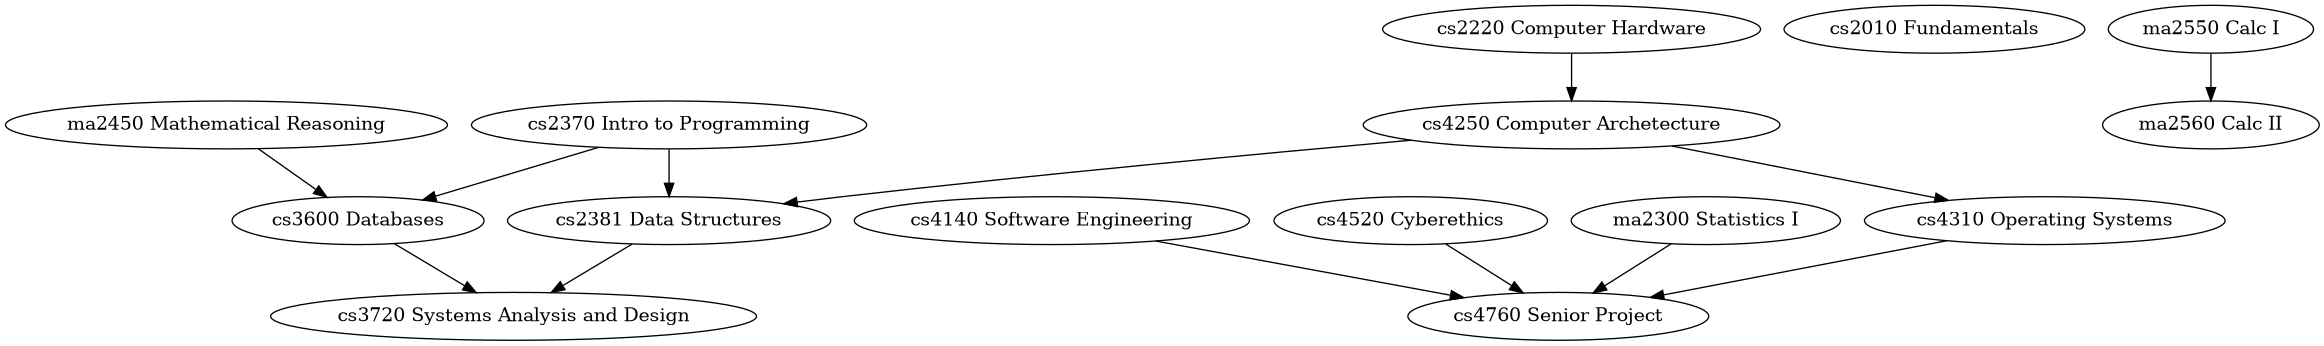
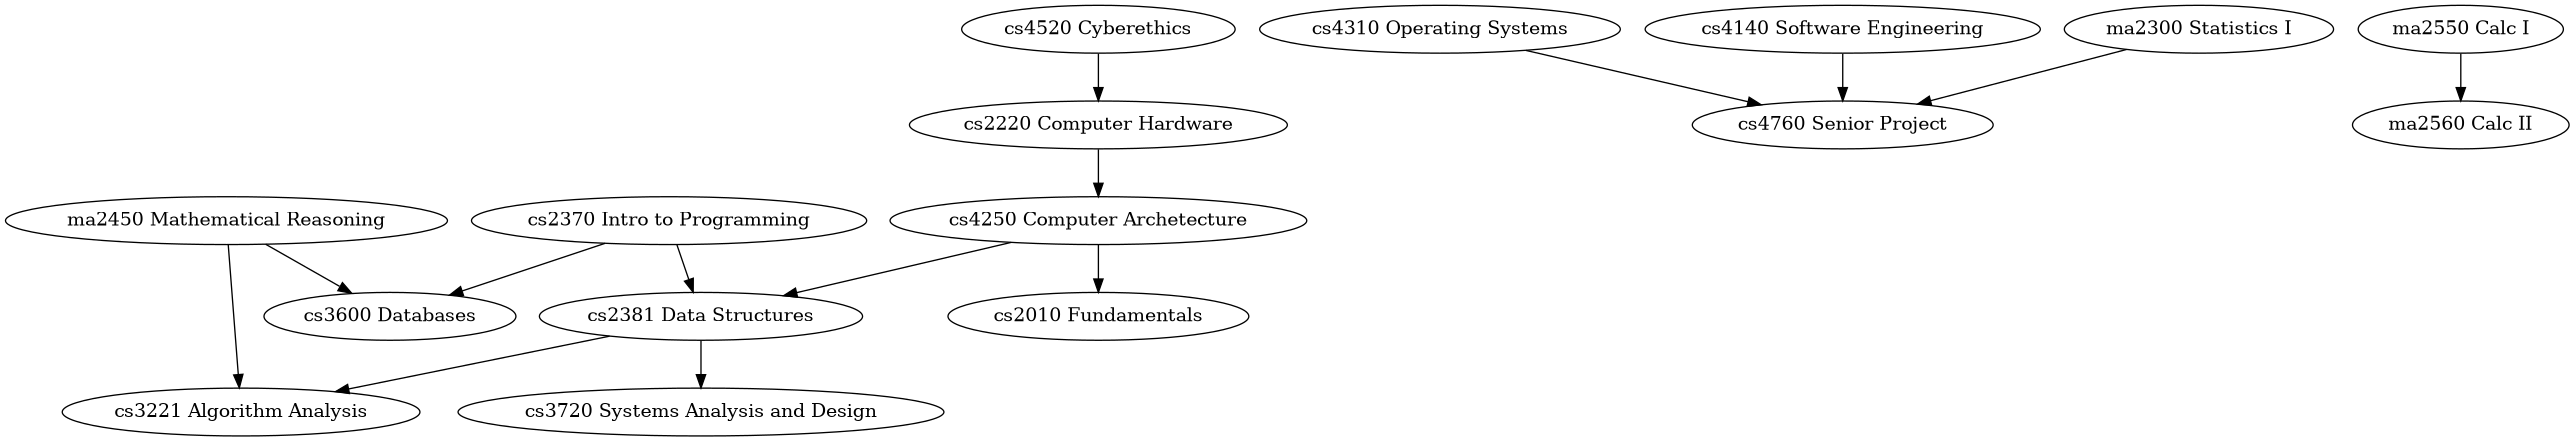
edge "cs4250 Computer Archetecture" -> "cs4310 Operating Systems": now "cs4250 Computer Archetecture" -> "cs2010 Fundamentals"
edge "cs3600 Databases" -> "cs3720 Systems Analysis and Design": removed
edge "cs4520 Cyberethics" -> "cs4760 Senior Project": now "cs4520 Cyberethics" -> "cs2220 Computer Hardware"
node "cs3221 Algorithm Analysis": added
